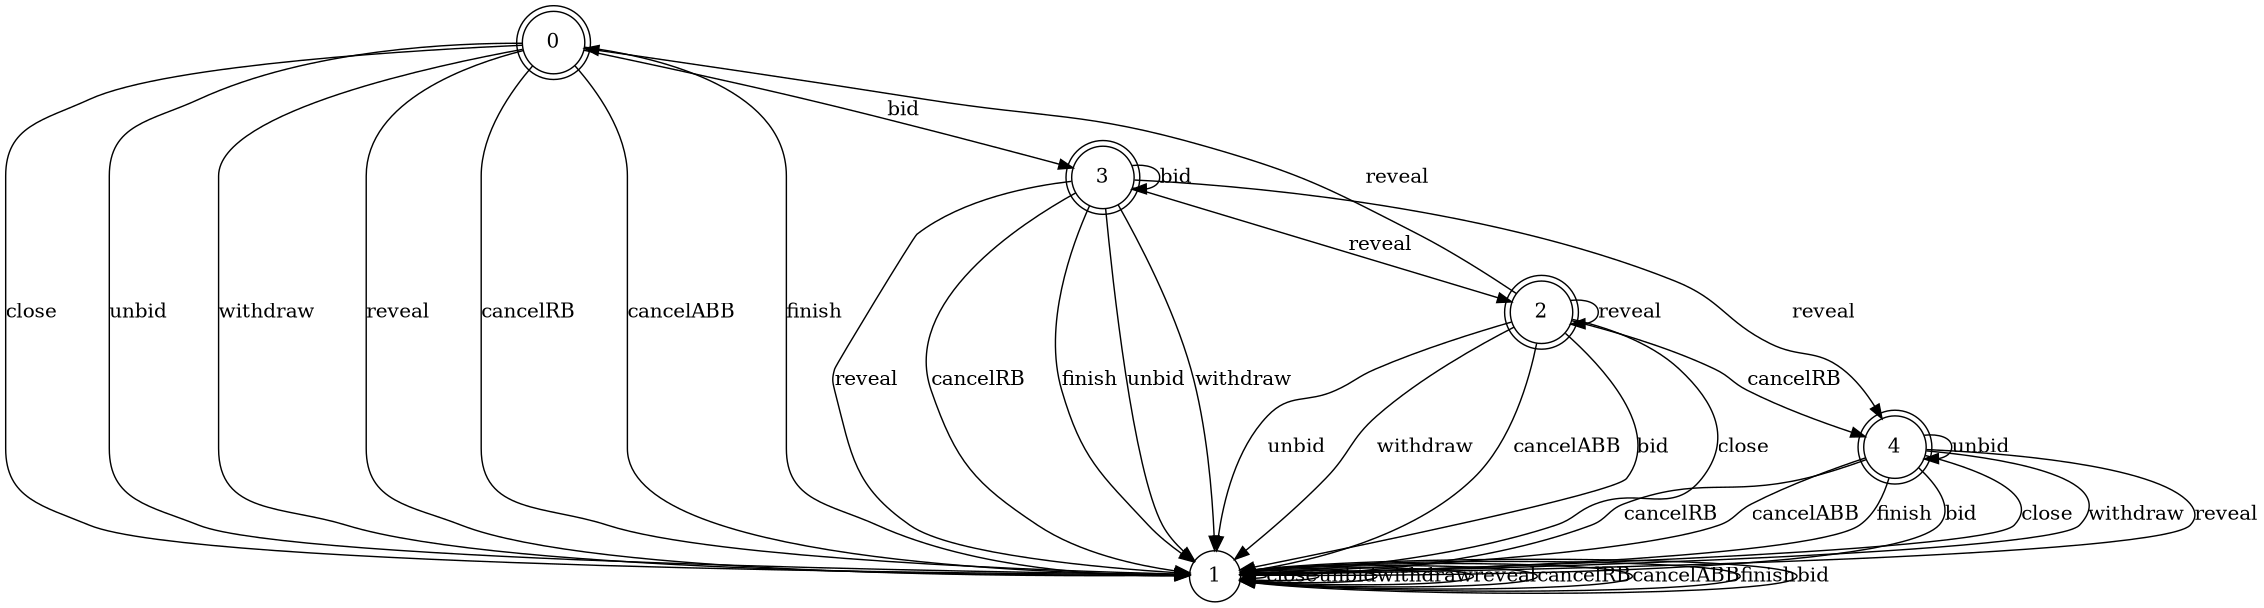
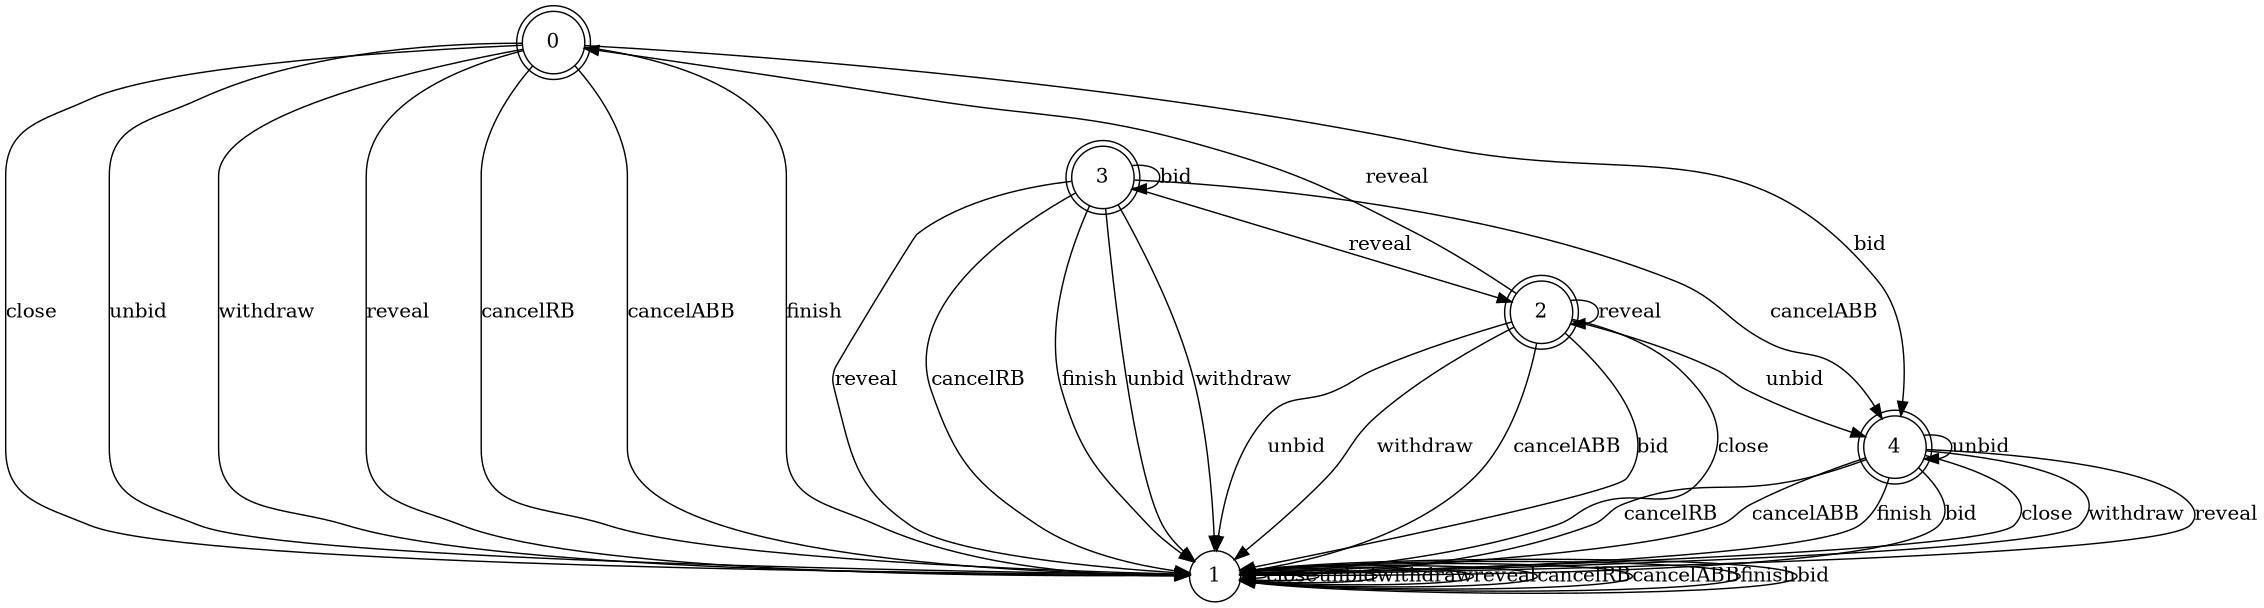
edge "0" -> "3": now "0" -> "4"
edge "3" -> "4": label "reveal" -> "cancelABB"
edge "2" -> "4": label "cancelRB" -> "unbid"
